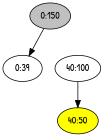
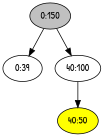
edge "0:150" -> "40:100": added
